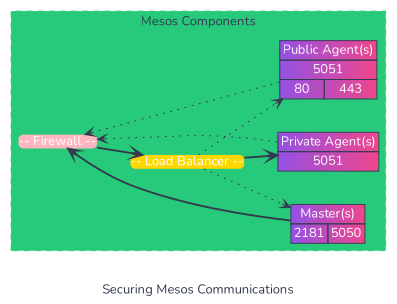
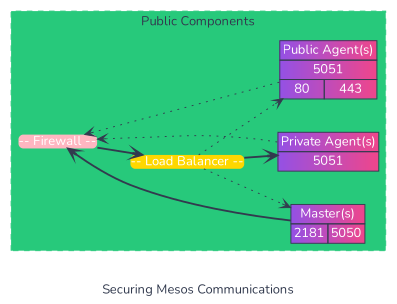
cluster "Mesos Components": label "Mesos Components" -> "Public Components"
